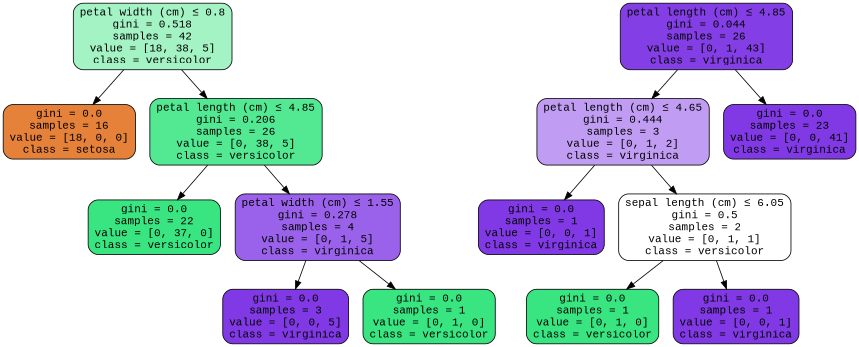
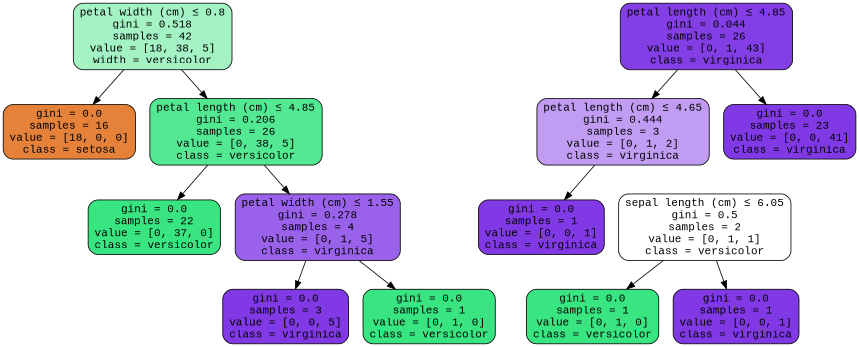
node "petal width (cm) ≤ 0.8": text "class = versicolor" -> "width = versicolor"
edge "petal length (cm) ≤ 4.65" -> "sepal length (cm) ≤ 6.05": removed
